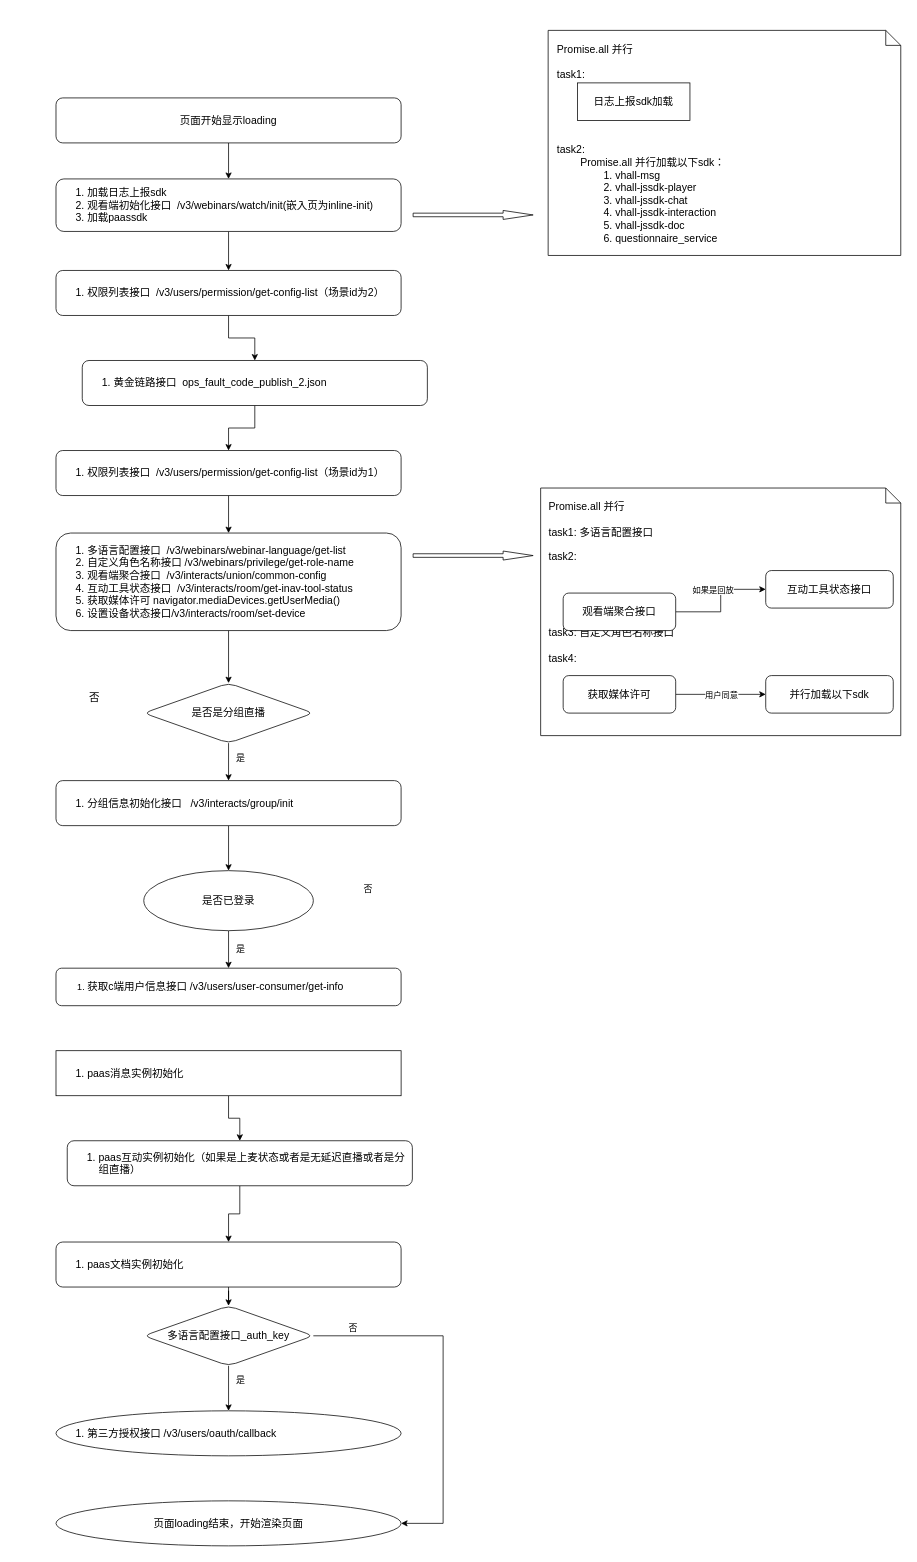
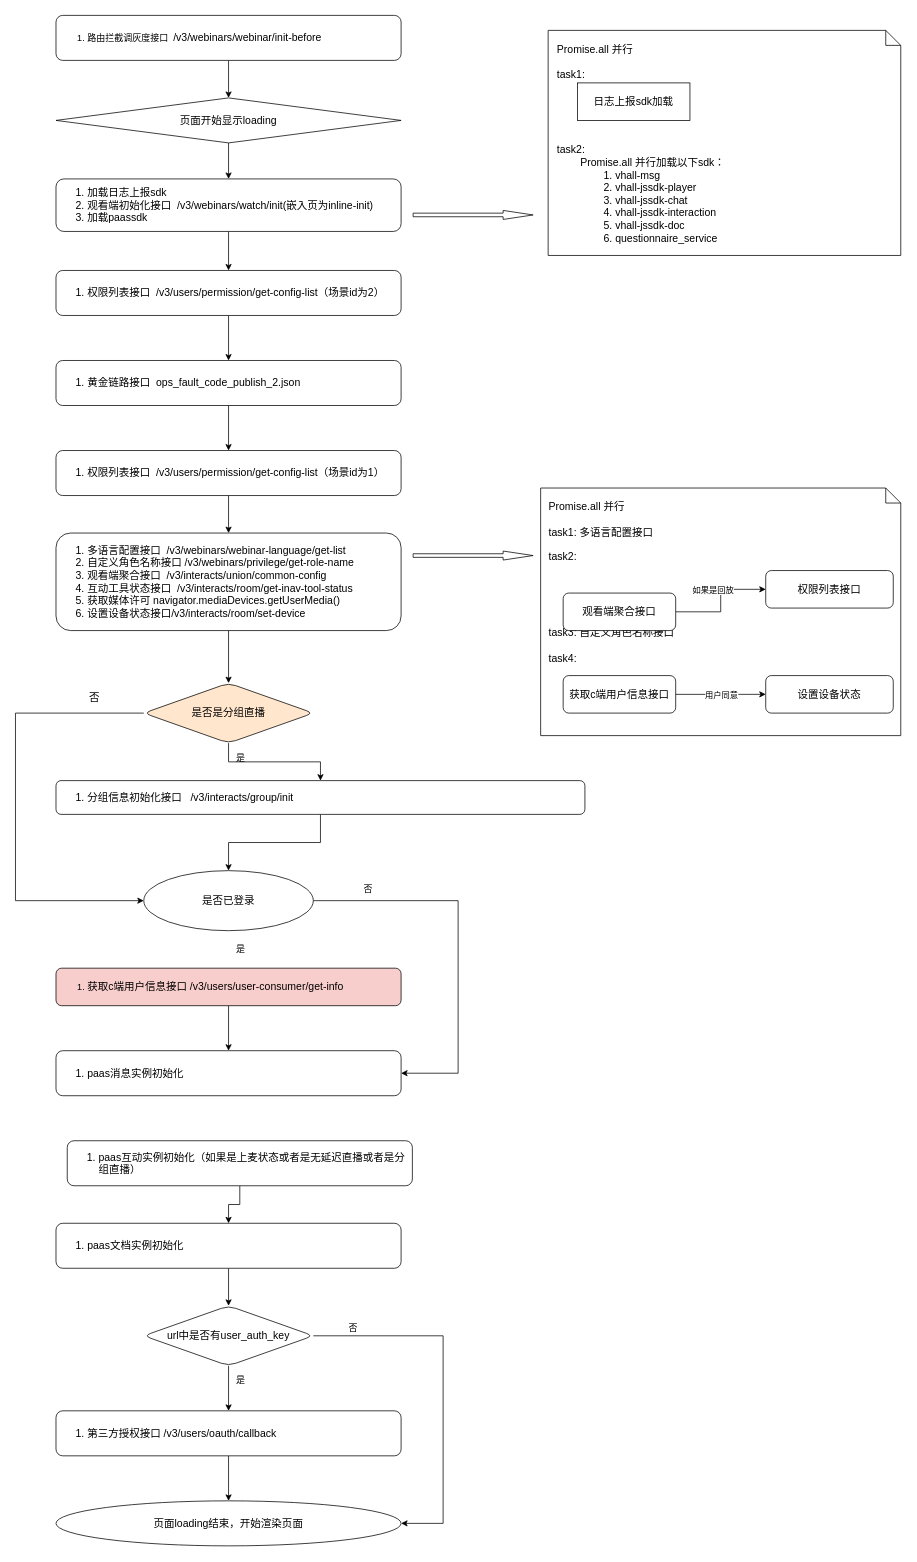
node "路由拦截调灰度接口 /v3/webinars/webinar/init-before": added
edge "路由拦截调灰度接口 /v3/webinars/webinar/init-before" -> "页面开始显示loading": added
node "页面开始显示loading": shape rounded rectangle -> diamond
node "黄金链路接口 ops_fault_code_publish_2.json": moved (255, 383) -> (228, 383)
node "互动工具状态接口": label "互动工具状态接口" -> "权限列表接口"
node "获取媒体许可": label "获取媒体许可" -> "获取c端用户信息接口"
node "并行加载以下sdk": label "并行加载以下sdk" -> "设置设备状态"
node "是否是分组直播": fillcolor #ffffff -> #ffe6cc
node "分组信息初始化接口 /v3/interacts/group/init": size 345x45 -> 529x34
edge "是否是分组直播" -> "是否已登录": added
edge "是否已登录" -> "paas消息实例初始化": added
edge "是否已登录" -> "获取c端用户信息接口 /v3/users/user-consumer/get-info": removed
node "获取c端用户信息接口 /v3/users/user-consumer/get-info": fillcolor #ffffff -> #f8cecc
edge "获取c端用户信息接口 /v3/users/user-consumer/get-info" -> "paas消息实例初始化": added
node "paas消息实例初始化": shape rectangle -> rounded rectangle
edge "paas消息实例初始化" -> "paas互动实例初始化（如果是上麦状态或者是无延迟直播或者是分组直播）": removed
node "paas文档实例初始化": moved (228, 1264) -> (228, 1245)
node "多语言配置接口_auth_key": label "多语言配置接口_auth_key" -> "url中是否有user_auth_key"
node "第三方授权接口 /v3/users/oauth/callback": shape ellipse -> rounded rectangle
edge "第三方授权接口 /v3/users/oauth/callback" -> "页面loading结束，开始渲染页面": added
